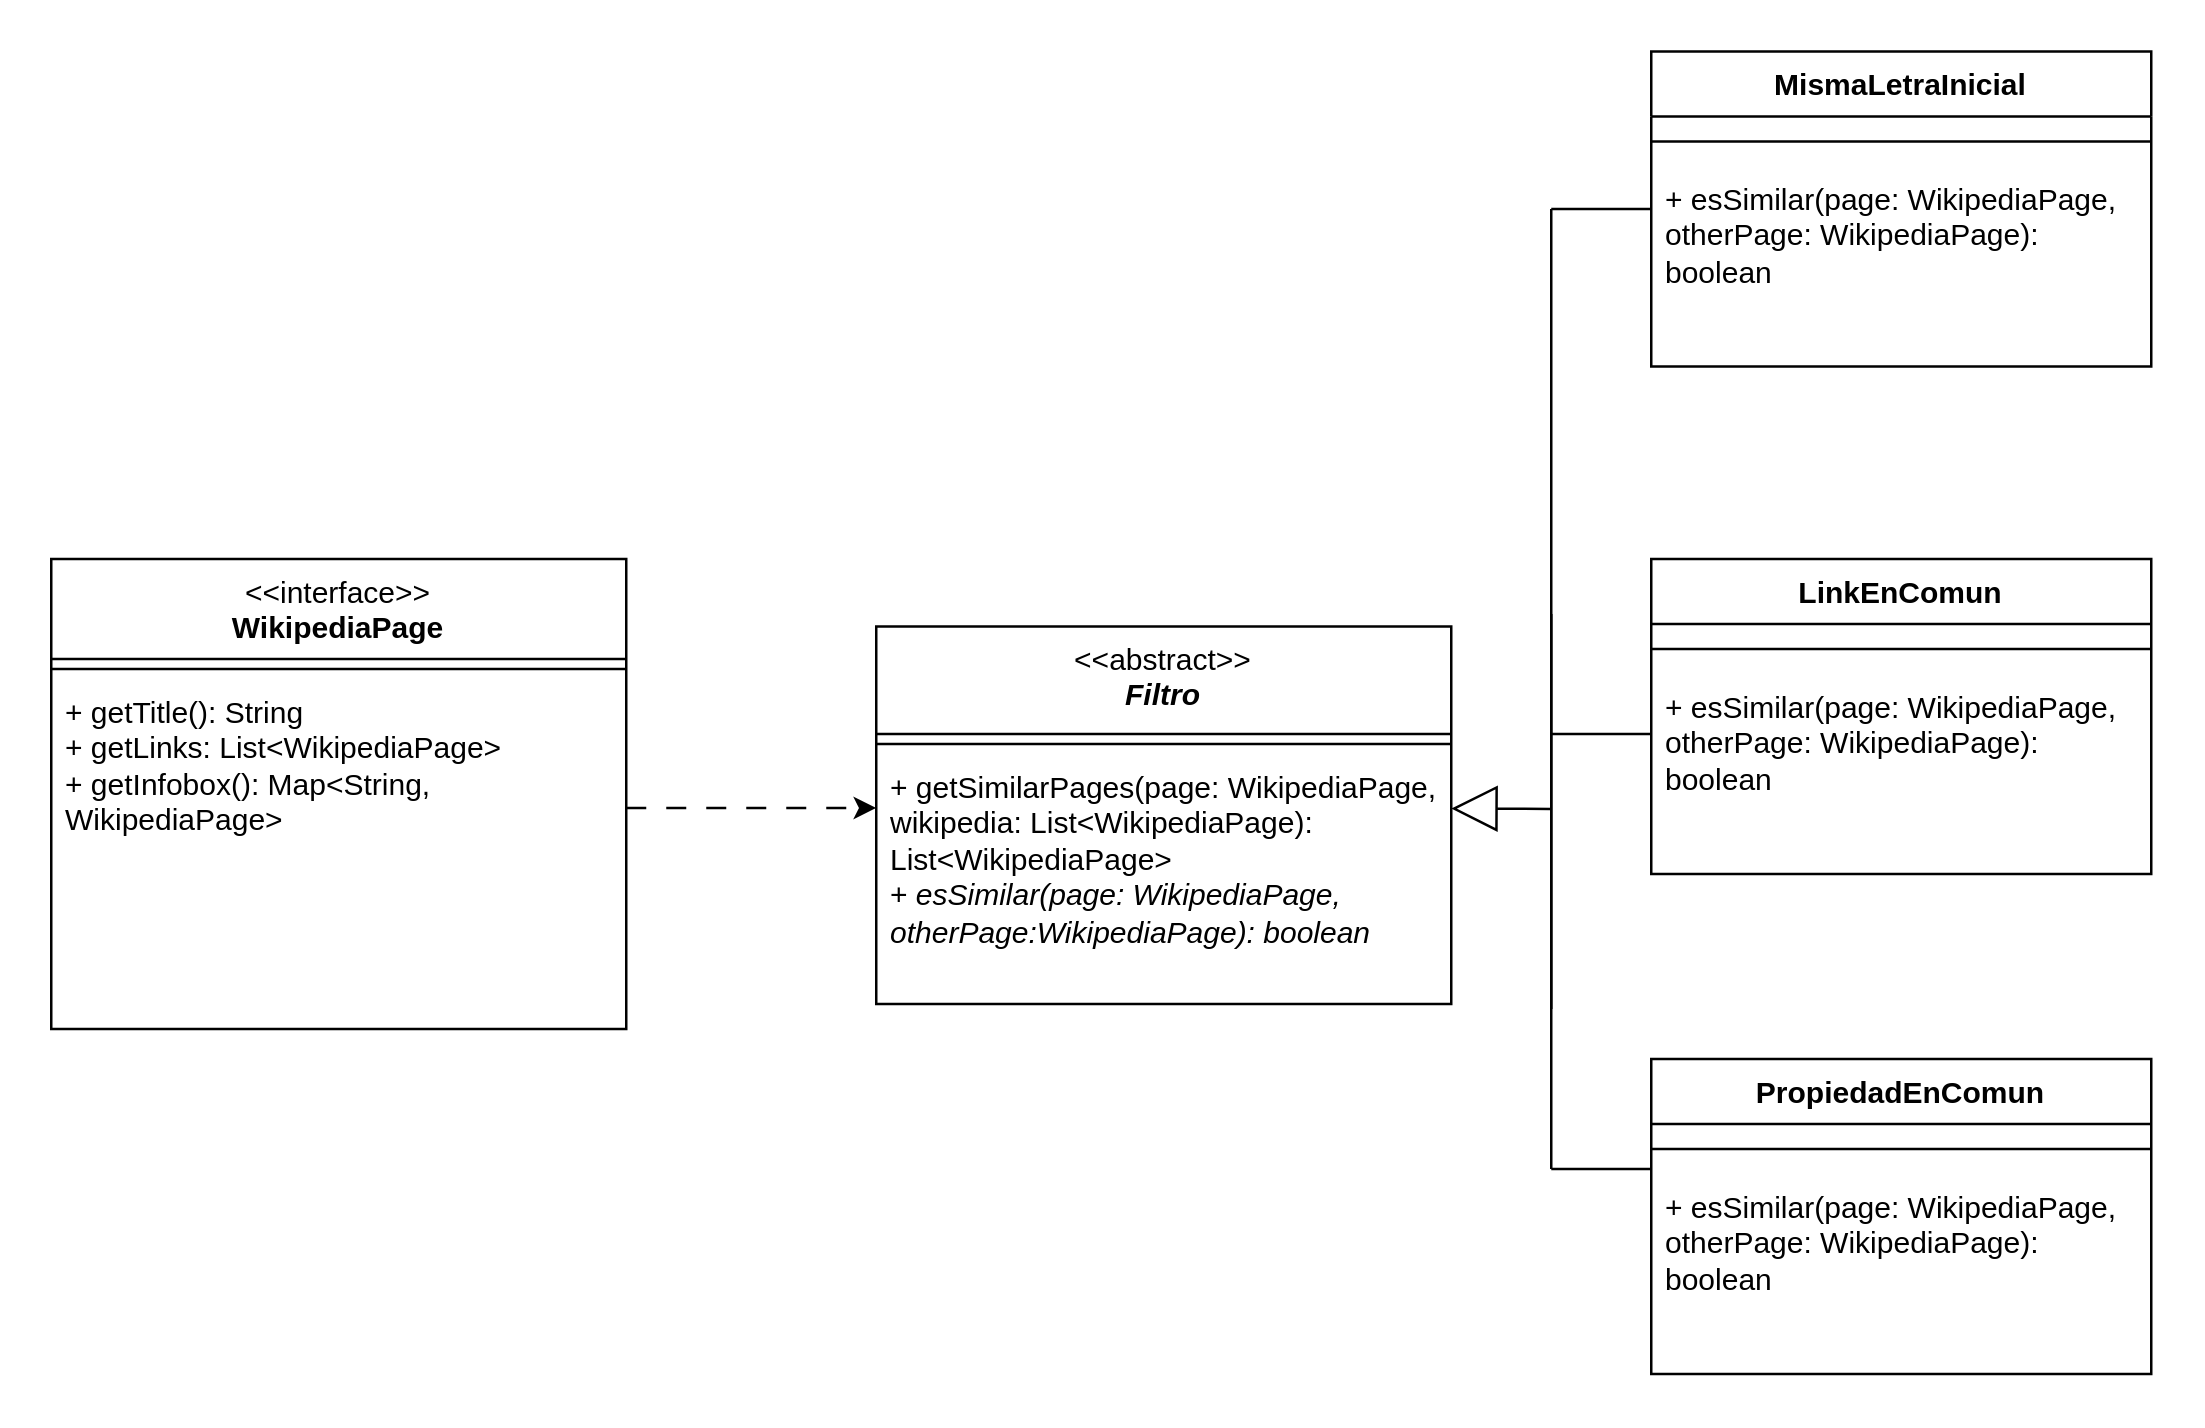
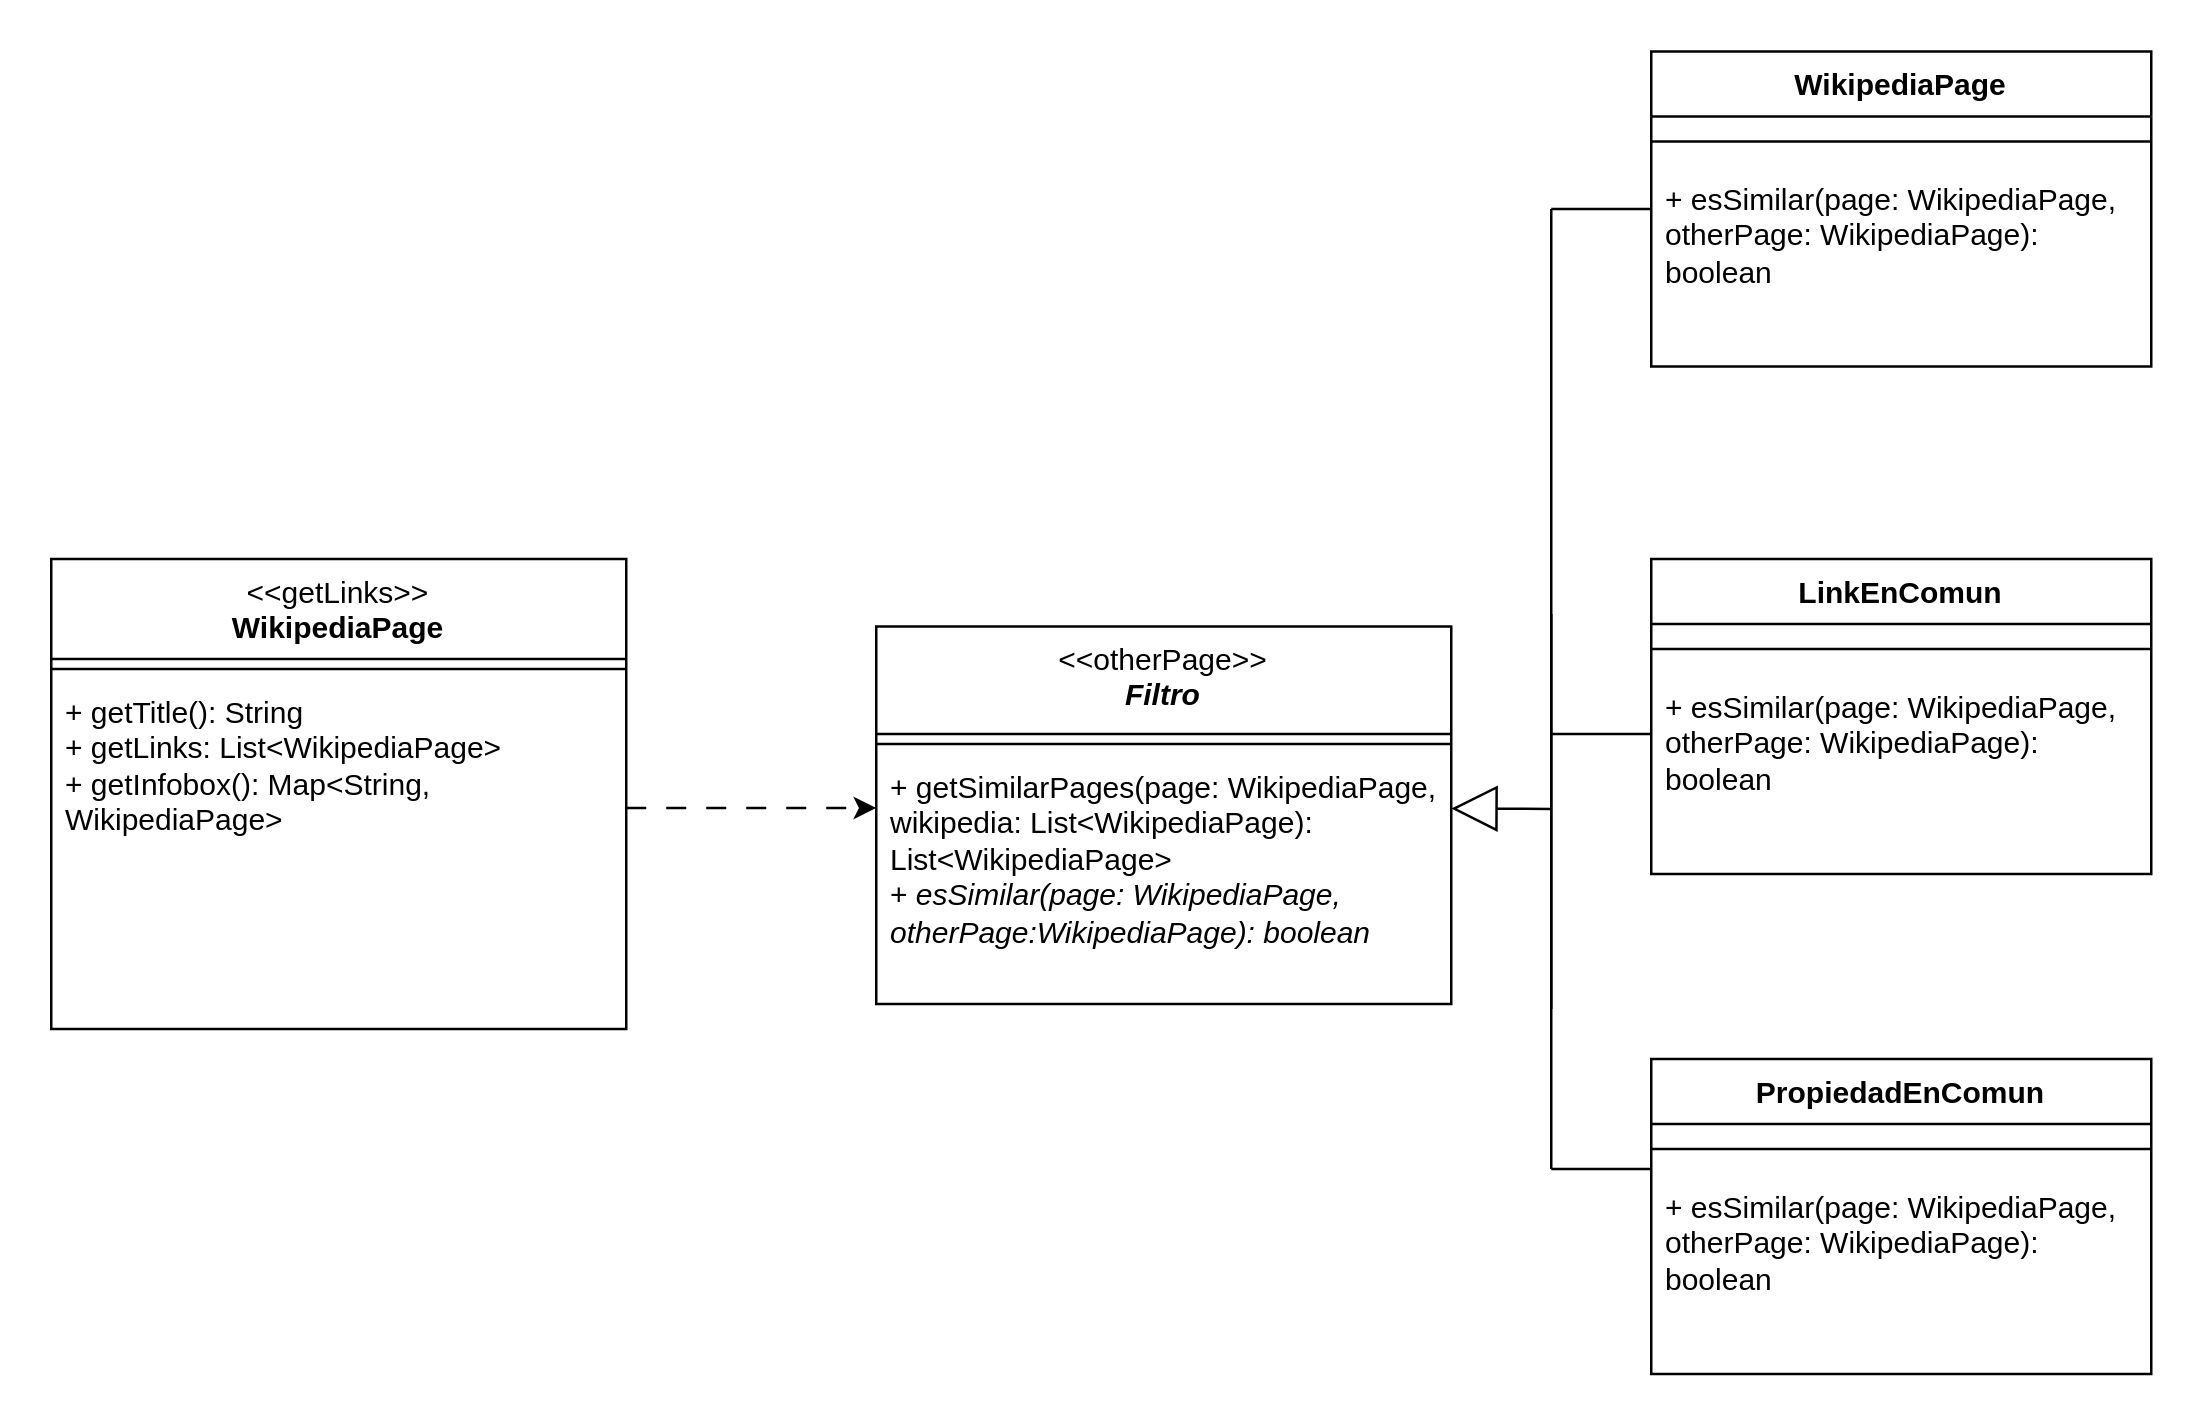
node "MismaLetraInicial": label "MismaLetraInicial" -> "WikipediaPage"
node "<<interface>> WikipediaPage": label "<<interface>> WikipediaPage" -> "<<getLinks>> WikipediaPage"
node "<<abstract>> Filtro": label "<<abstract>> Filtro" -> "<<otherPage>> Filtro"
